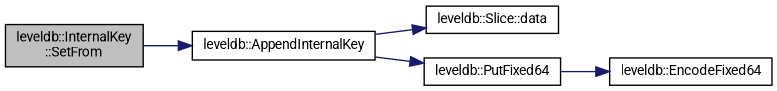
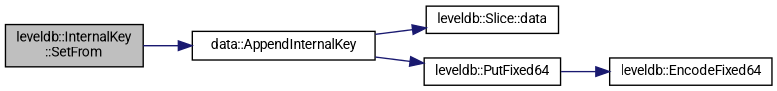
node "leveldb::AppendInternalKey": label "leveldb::AppendInternalKey" -> "data::AppendInternalKey"
